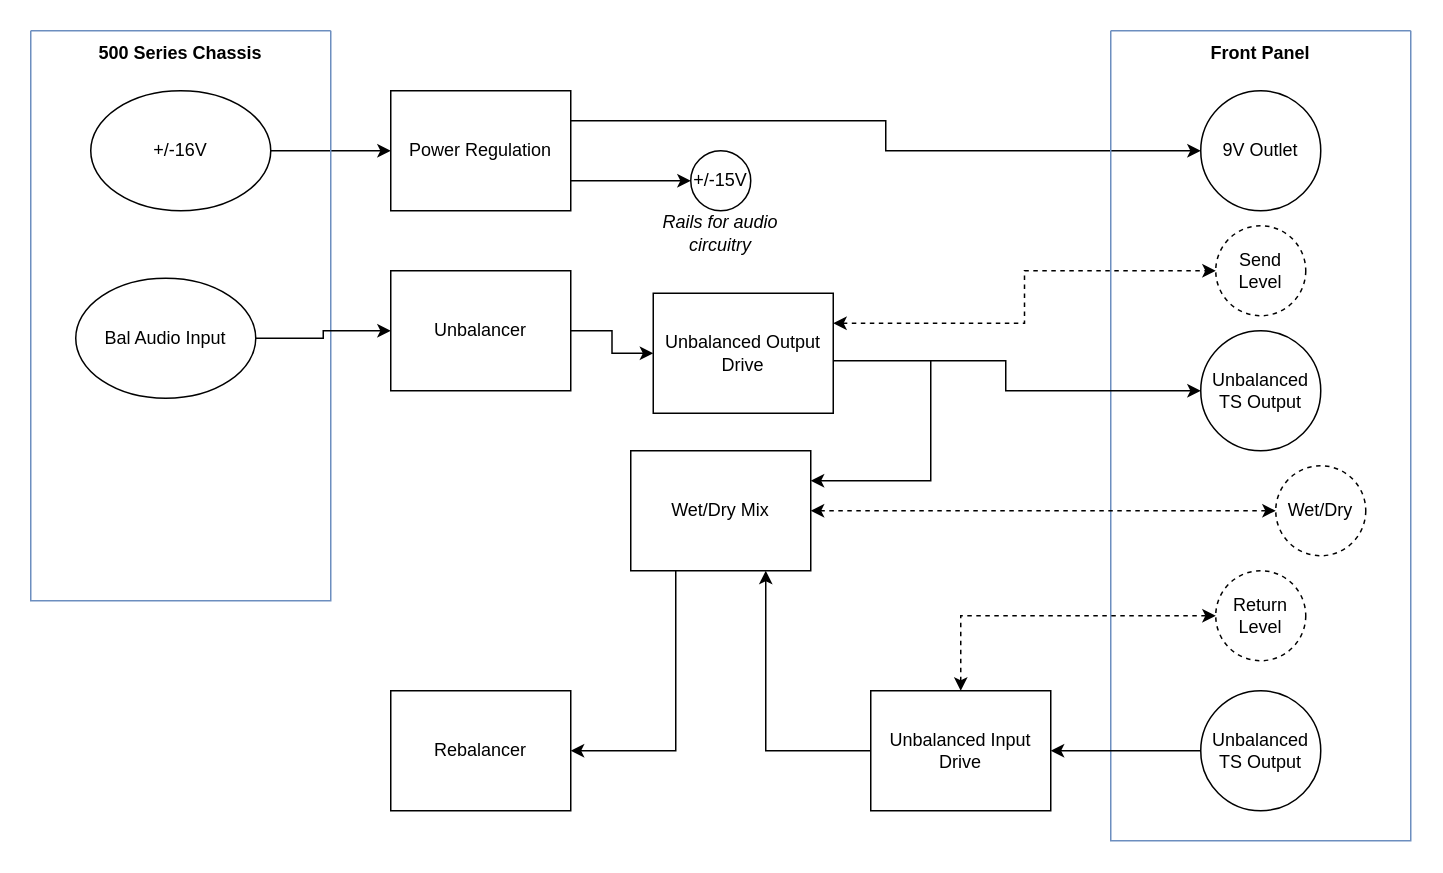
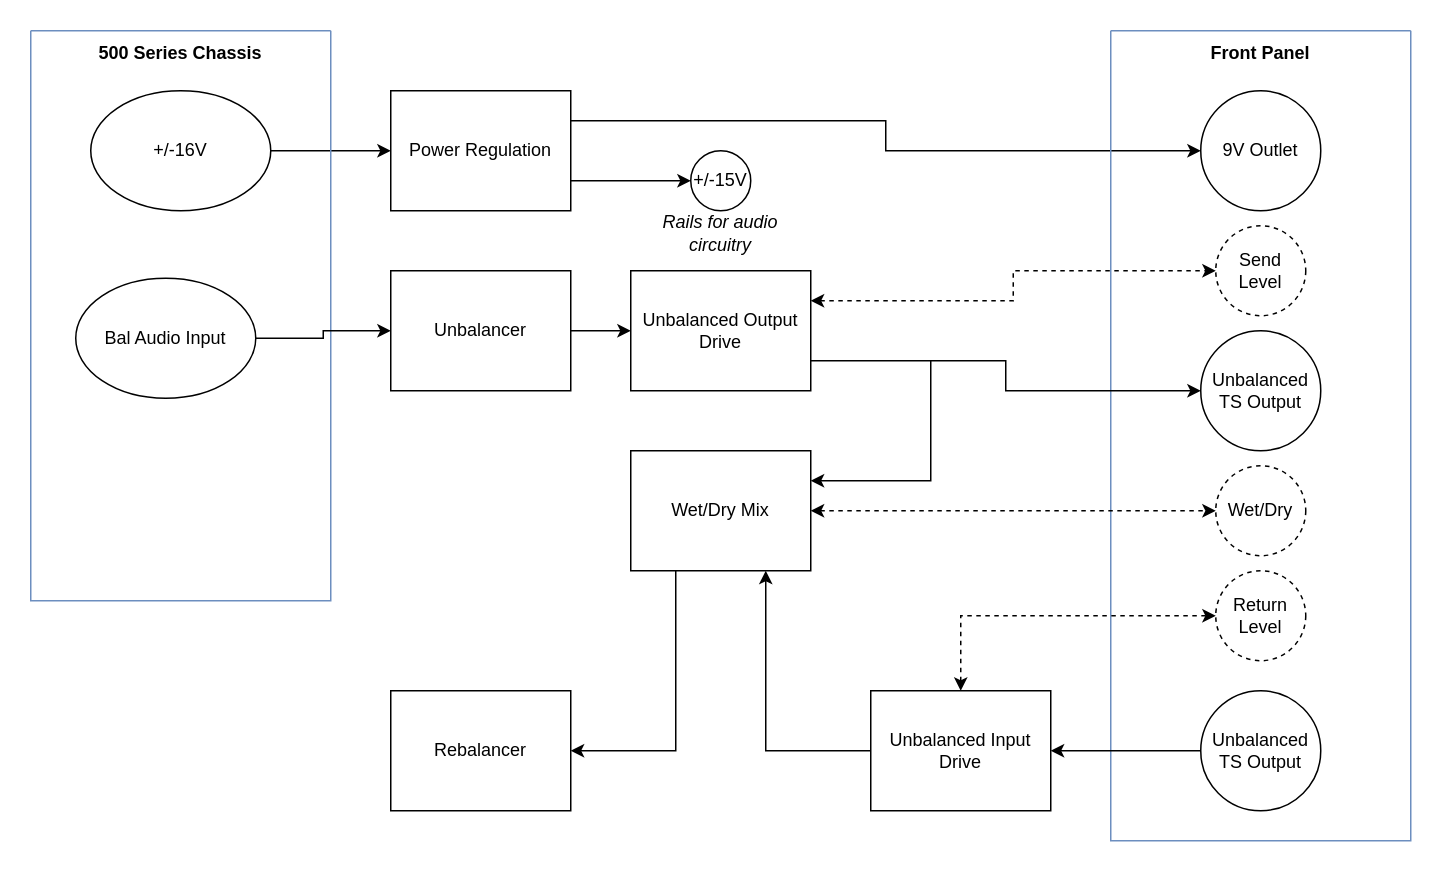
node "Unbalanced Output Drive": moved (743, 353) -> (721, 331)
node "Wet/Dry": moved (1321, 511) -> (1261, 511)
